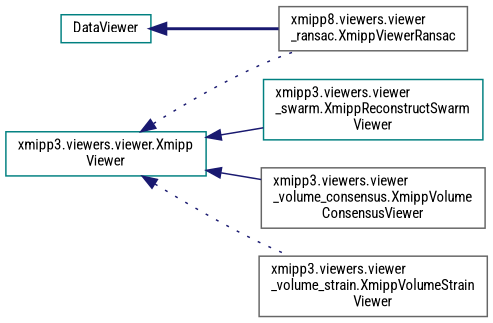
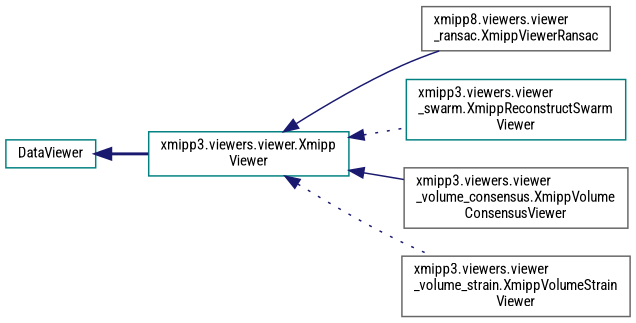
edge "xmipp8.viewers.viewer _ransac.XmippViewerRansac" -> "DataViewer": now "xmipp3.viewers.viewer.Xmipp Viewer" -> "DataViewer"
edge "xmipp8.viewers.viewer _ransac.XmippViewerRansac" -> "xmipp3.viewers.viewer.Xmipp Viewer": style dotted -> solid
edge "xmipp3.viewers.viewer _swarm.XmippReconstructSwarm Viewer" -> "xmipp3.viewers.viewer.Xmipp Viewer": style solid -> dotted
